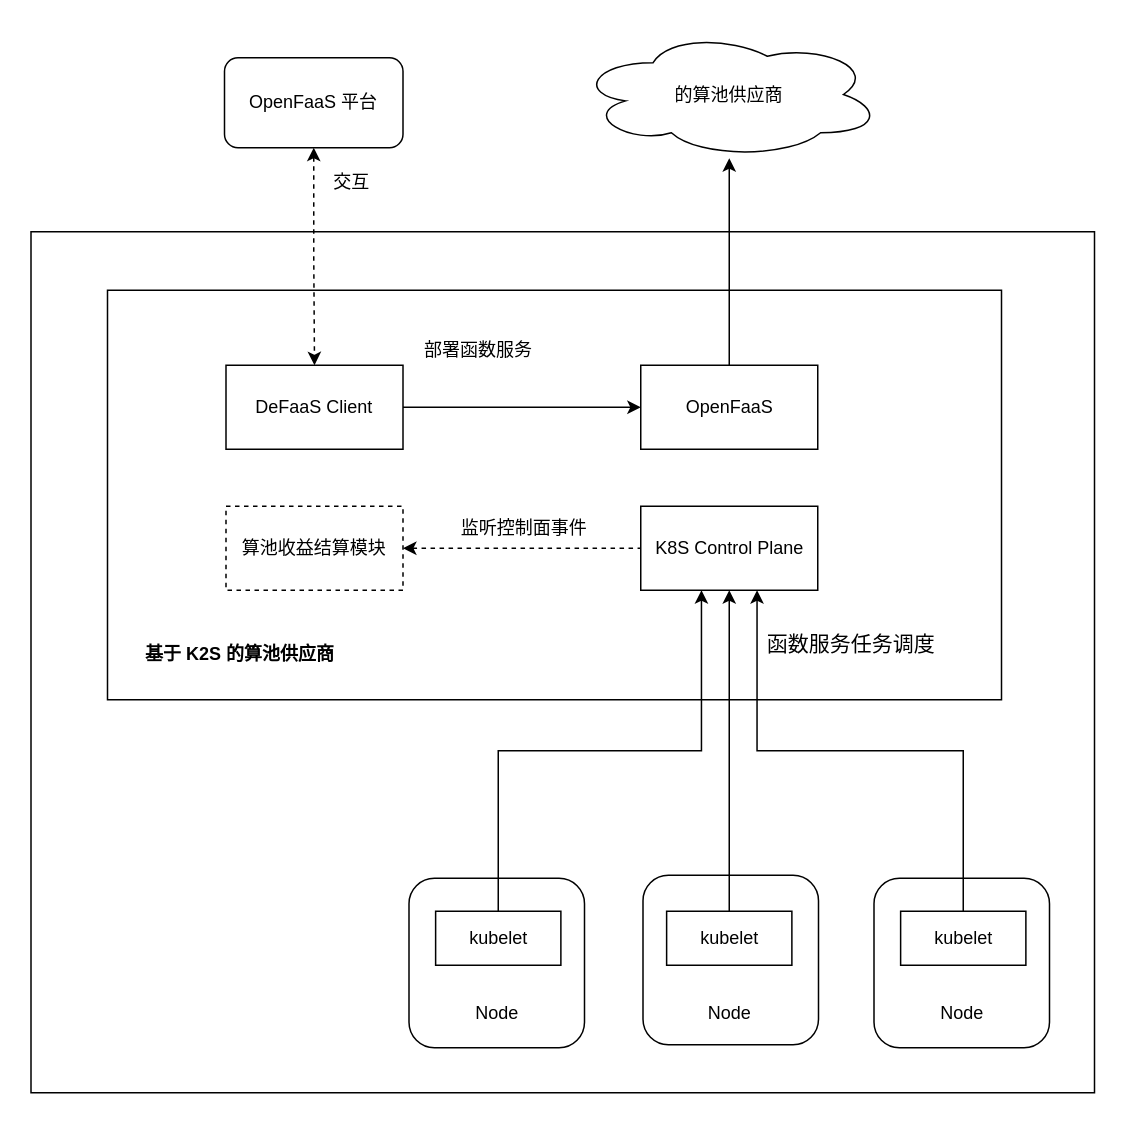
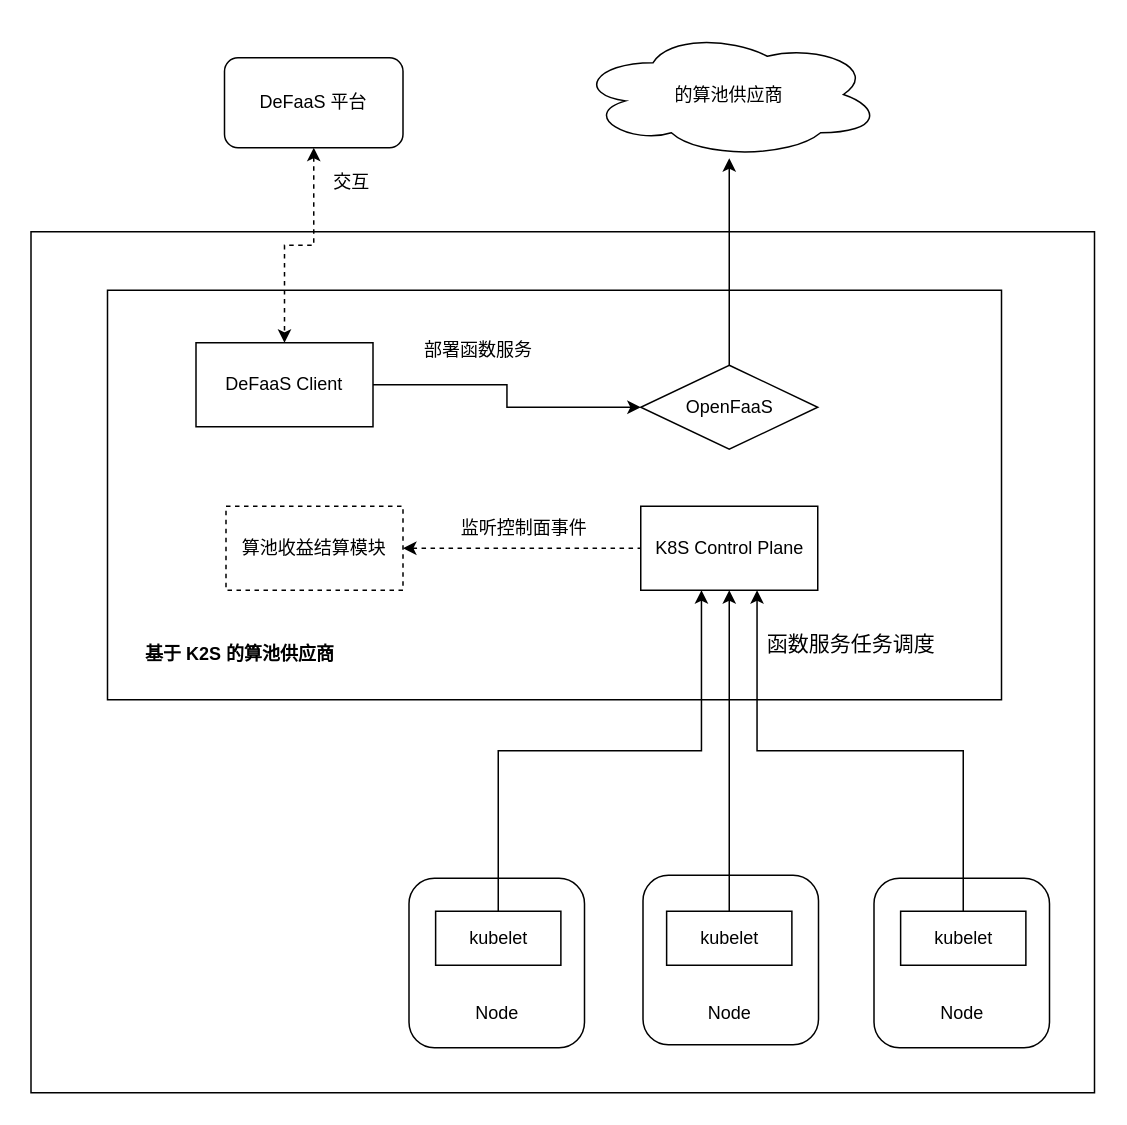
node "OpenFaaS 平台": label "OpenFaaS 平台" -> "DeFaaS 平台"
node "DeFaaS Client": moved (314, 407) -> (284, 385)
node "OpenFaaS": shape rectangle -> diamond
